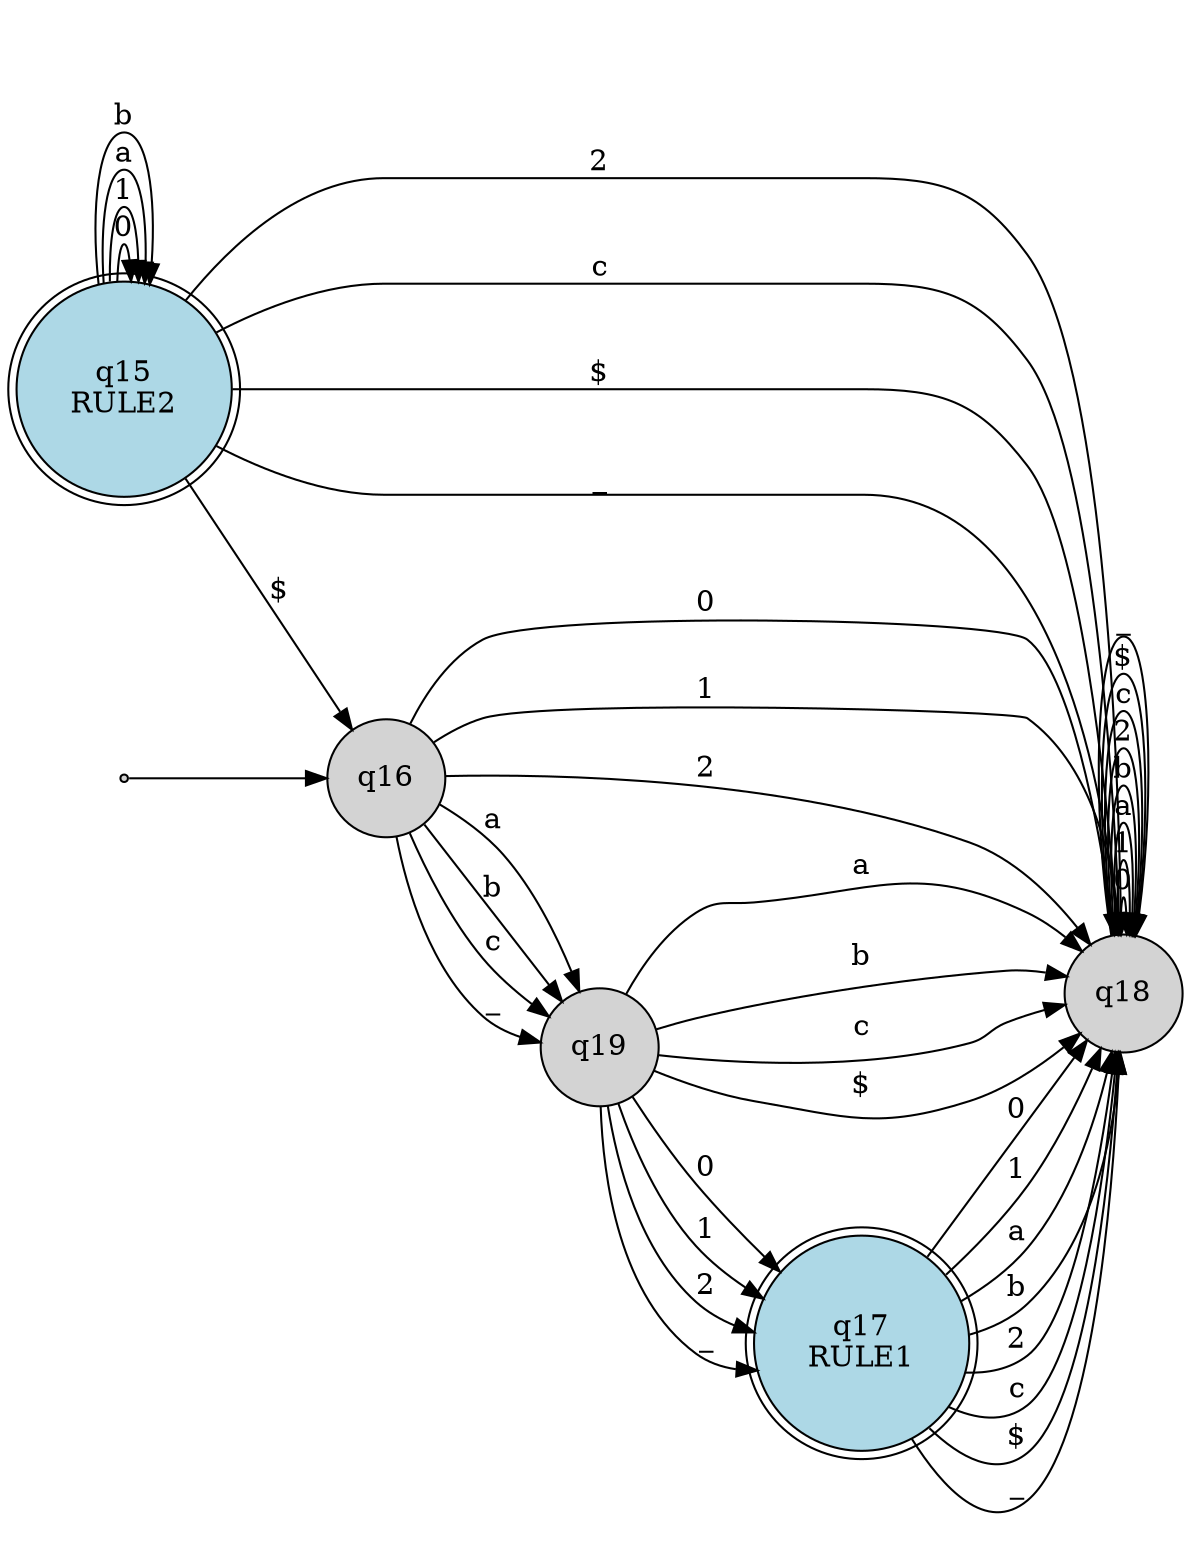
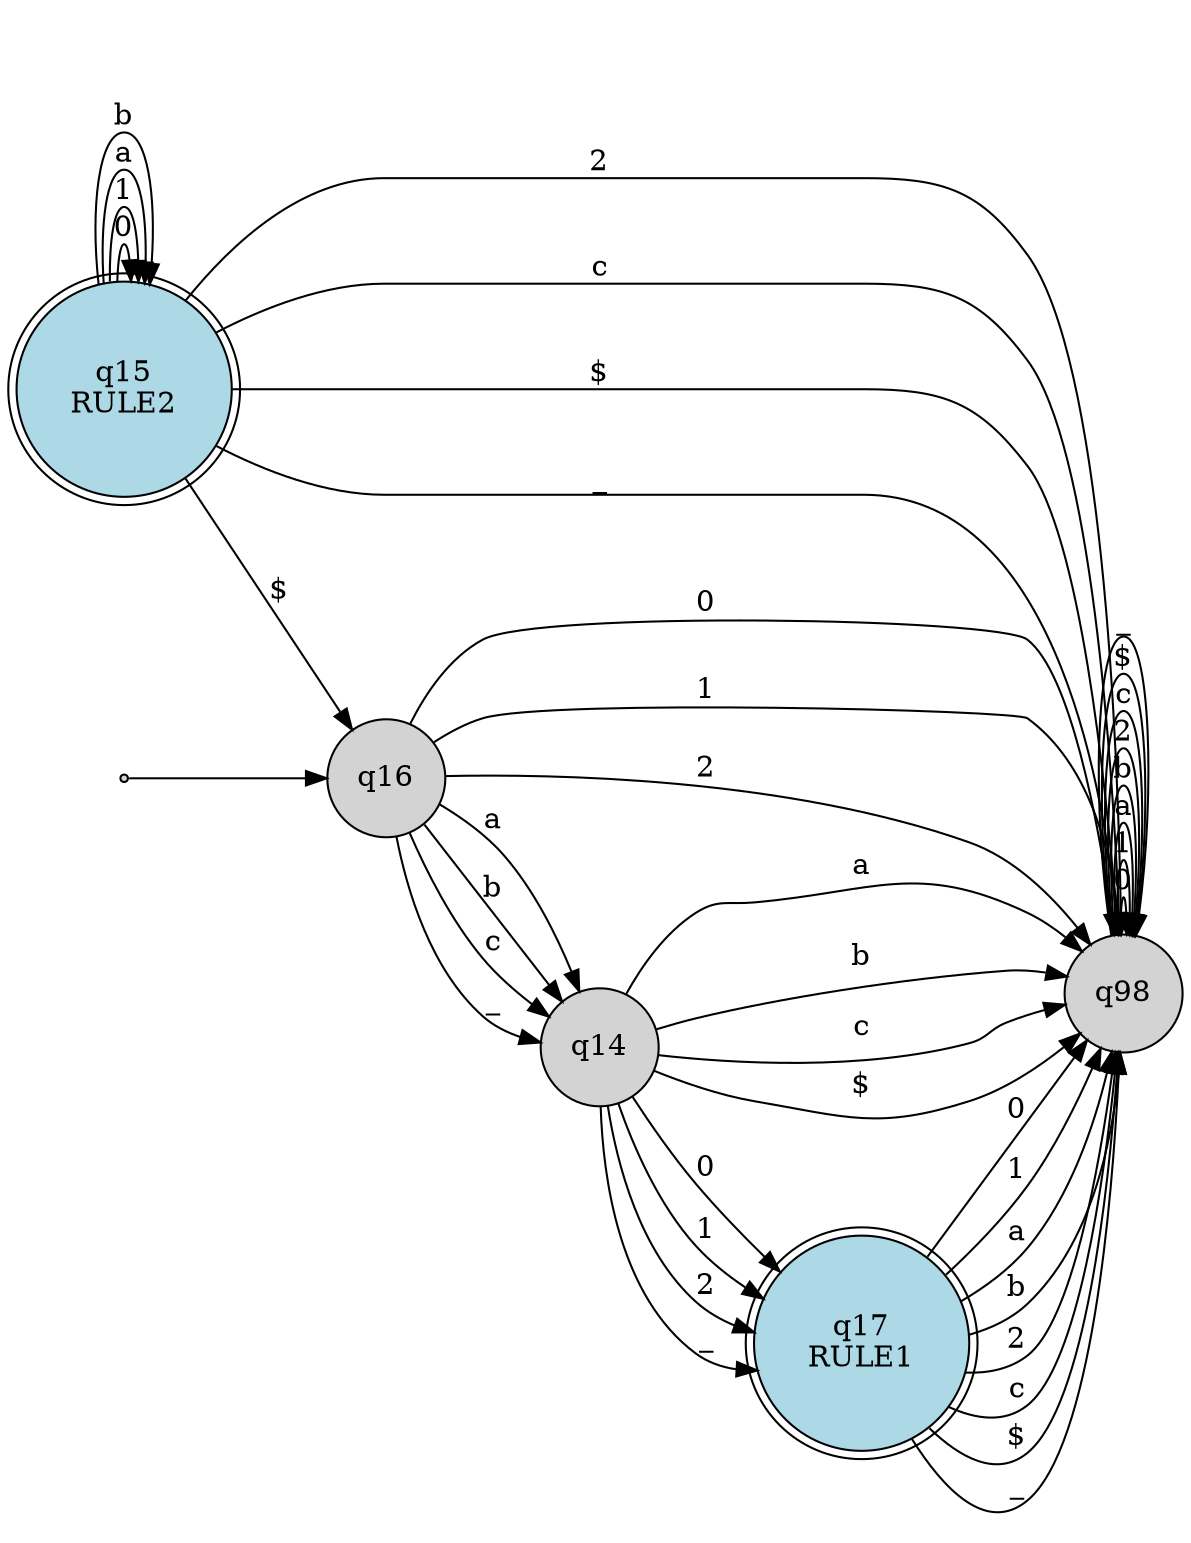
node "q18": label "q18" -> "q98"
node "q19": label "q19" -> "q14"
